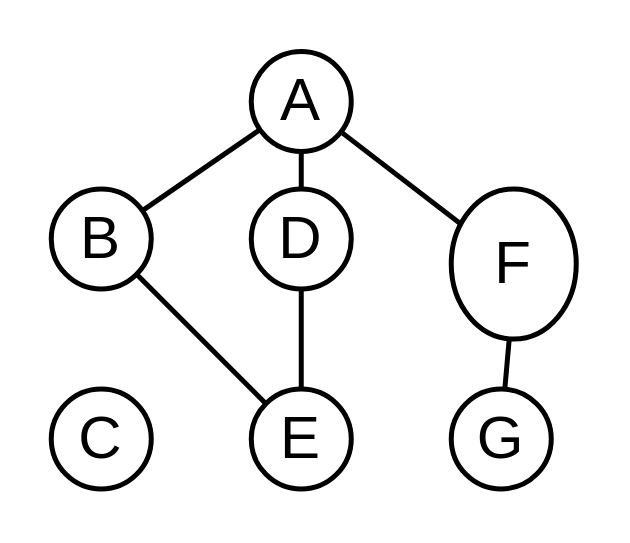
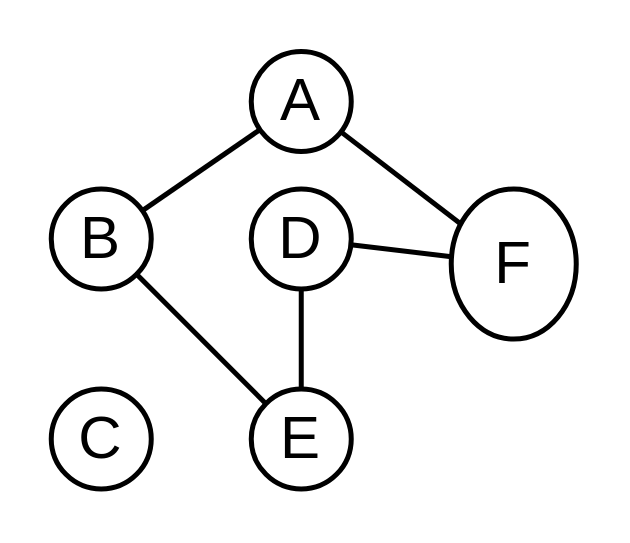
edge "A" -- "D": now "F" -- "D"
edge "F" -- "G": removed
node "G": removed
